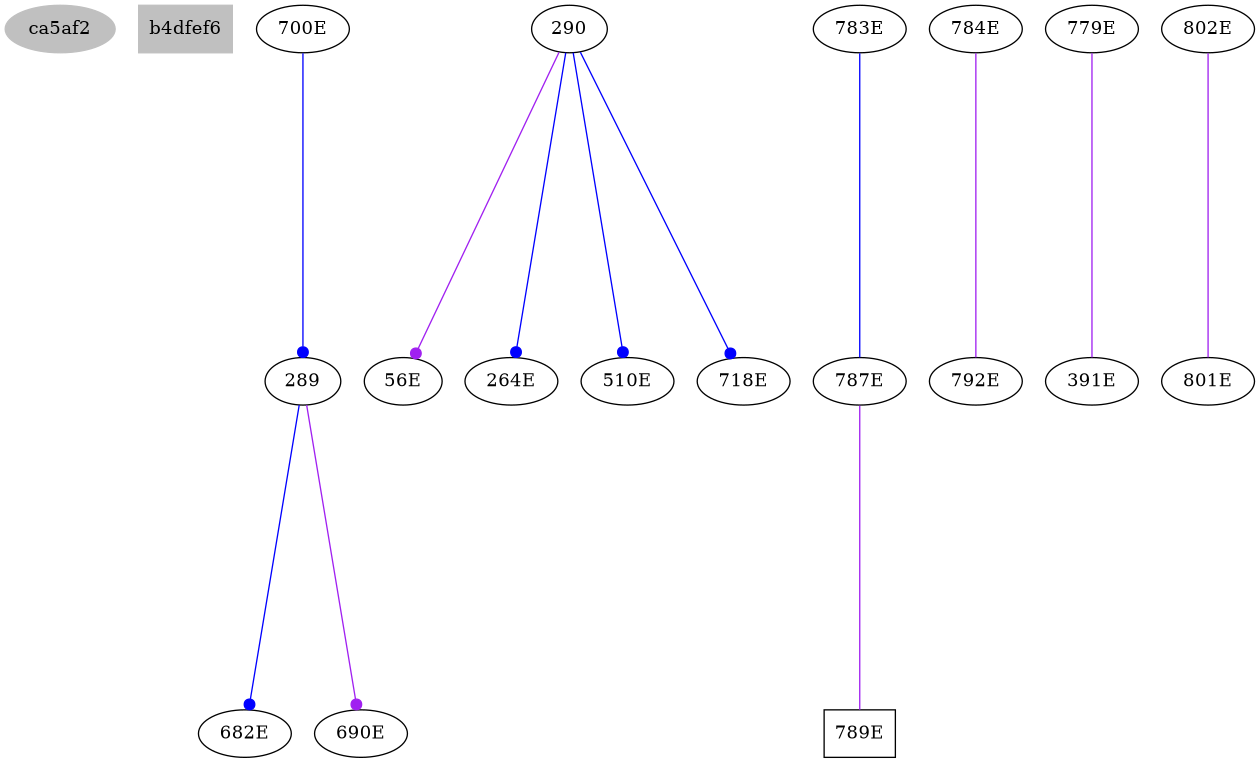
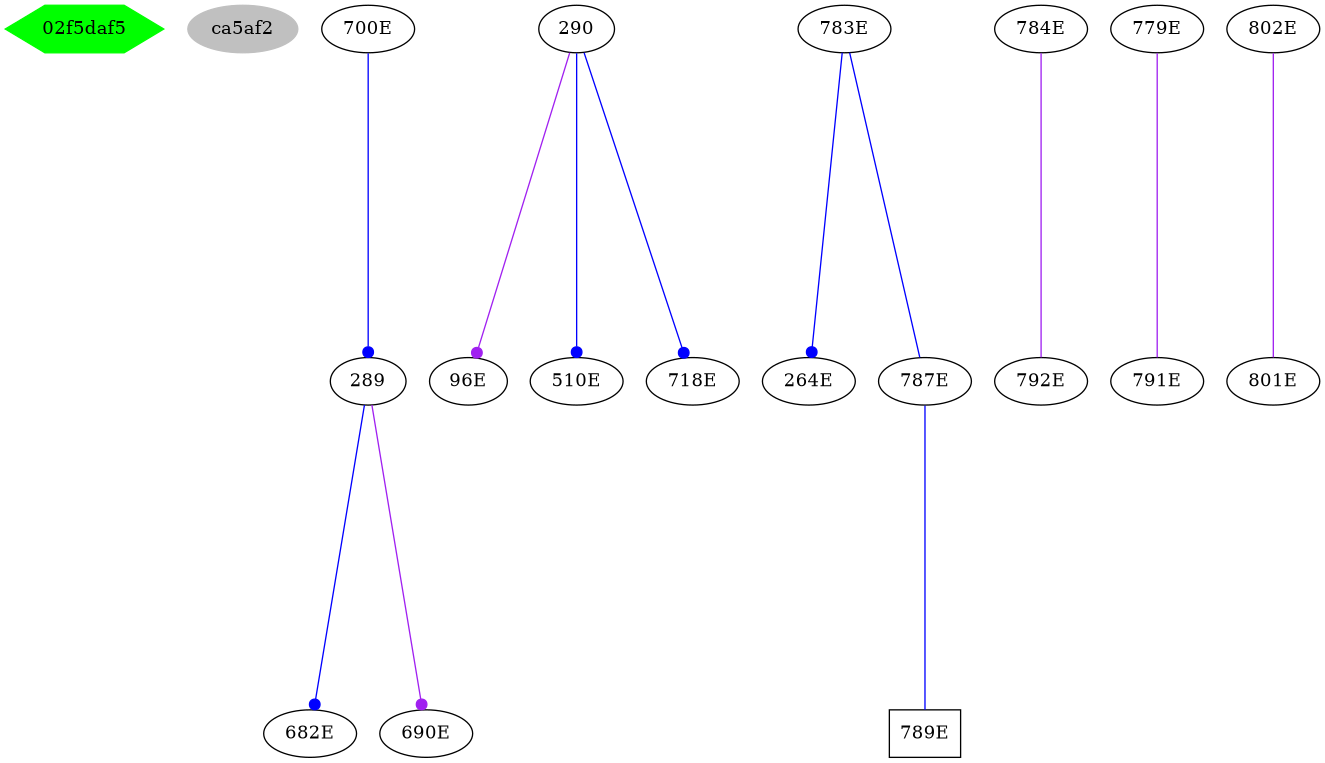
node "02f5daf5": added
node "b4dfef6": removed
edge "290" -> "264E": now "783E" -> "264E"
node "56E": label "56E" -> "96E"
node "391E": label "391E" -> "791E"
edge "787E" -- "789E": color purple -> blue
